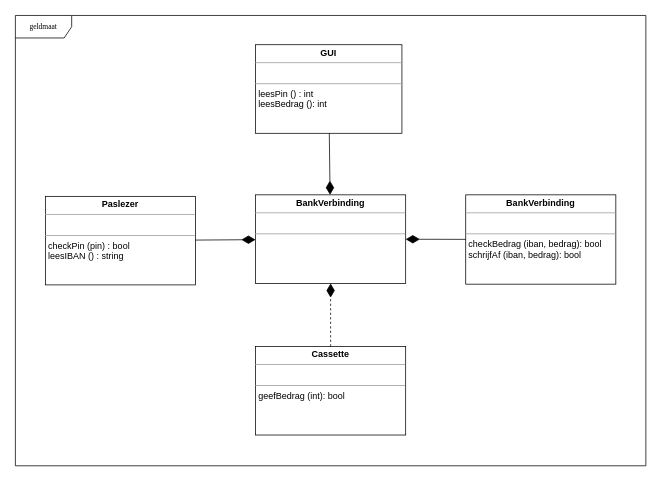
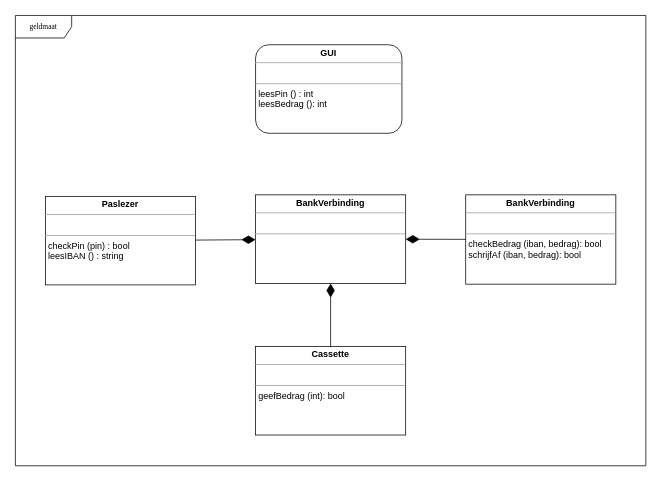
node "GUI leesPin () : int leesBedrag (): int": shape rectangle -> rounded rectangle
edge "GUI leesPin () : int leesBedrag (): int" -> "BankVerbinding": removed
edge "Cassette geefBedrag (int): bool" -> "BankVerbinding": style dashed -> solid
